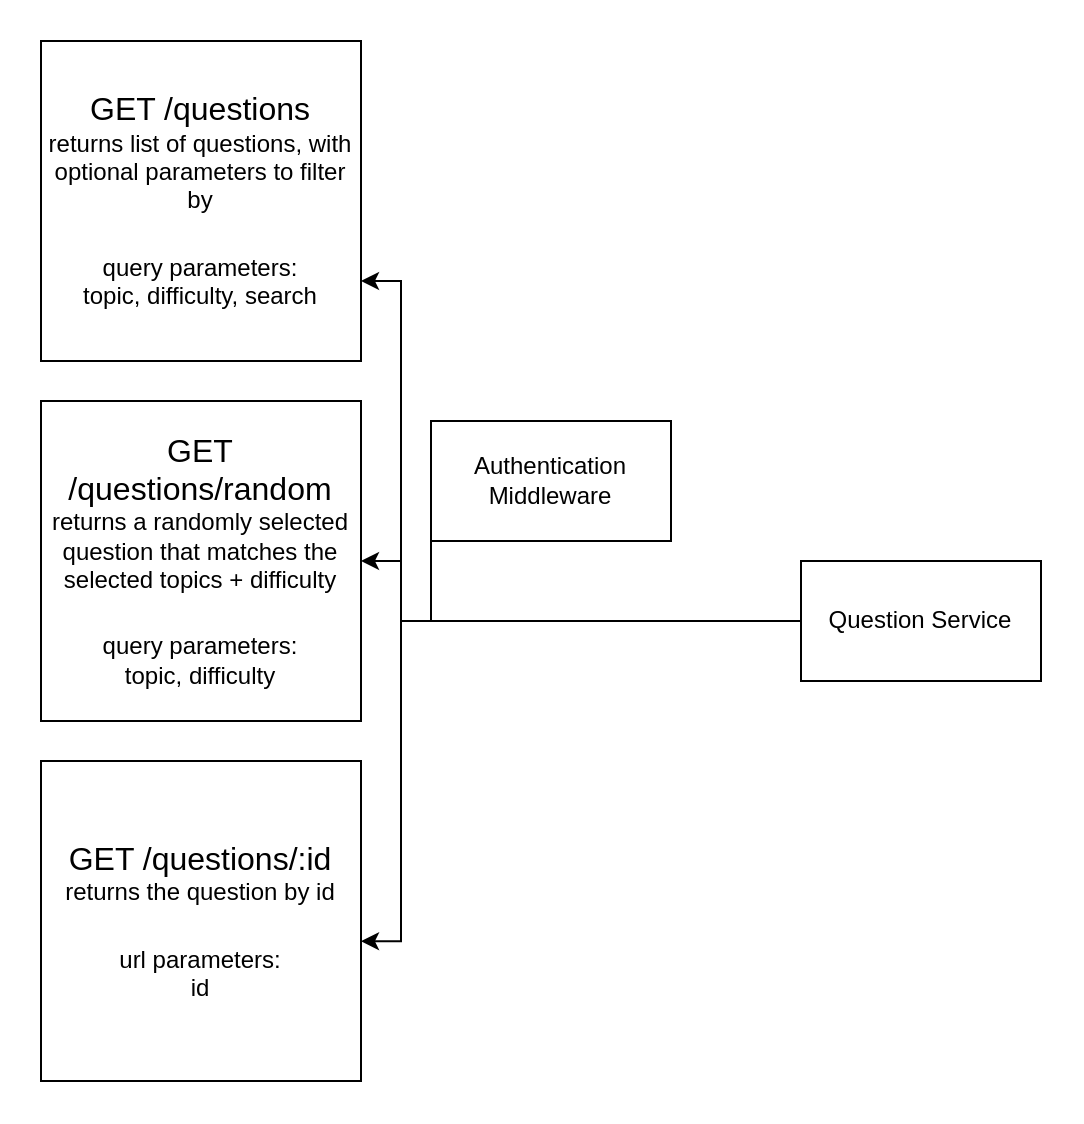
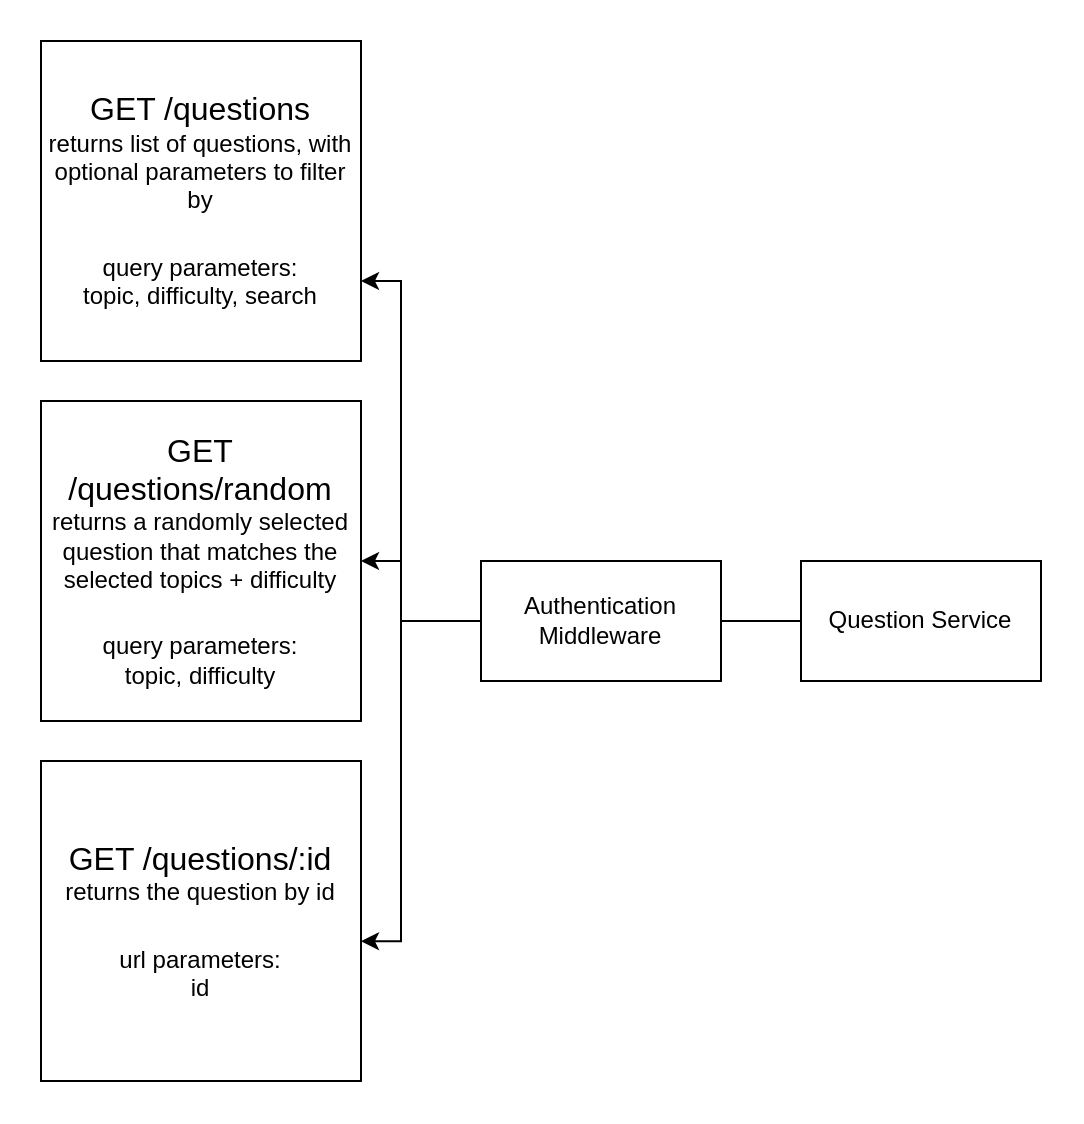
node "Authentication Middleware": moved (551, 481) -> (601, 621)
